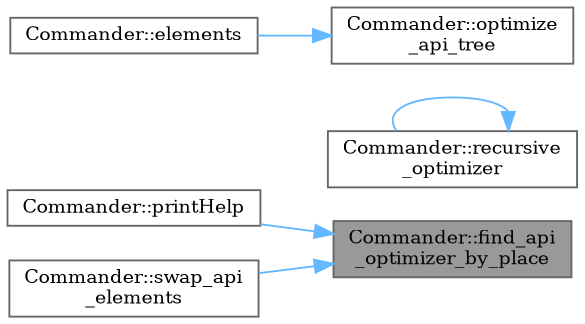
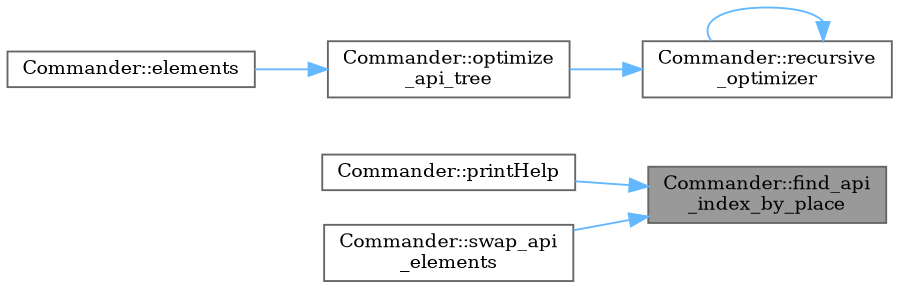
edge "Commander::optimize _api_tree" -> "Commander::recursive _optimizer": added
node "Commander::find_api _optimizer_by_place": label "Commander::find_api _optimizer_by_place" -> "Commander::find_api _index_by_place"
